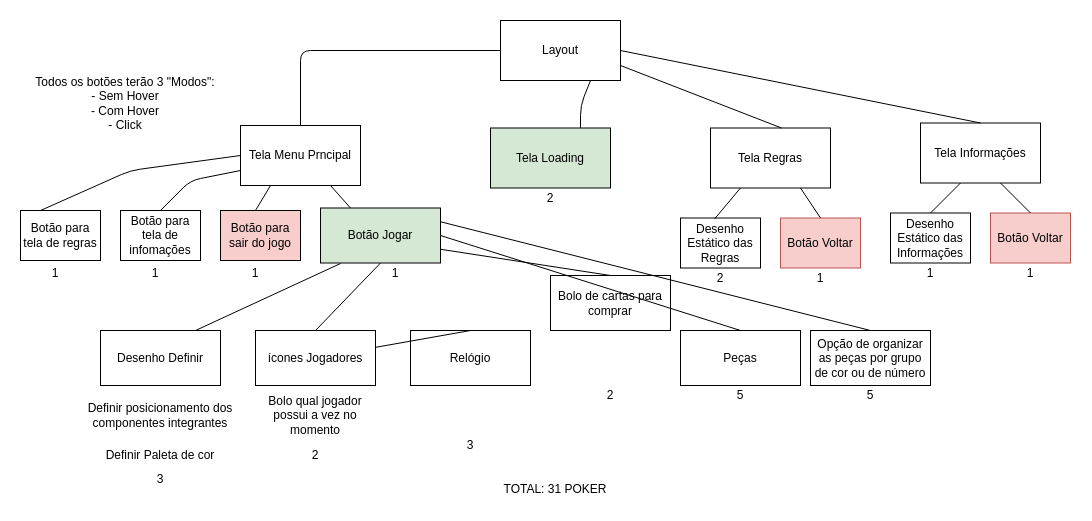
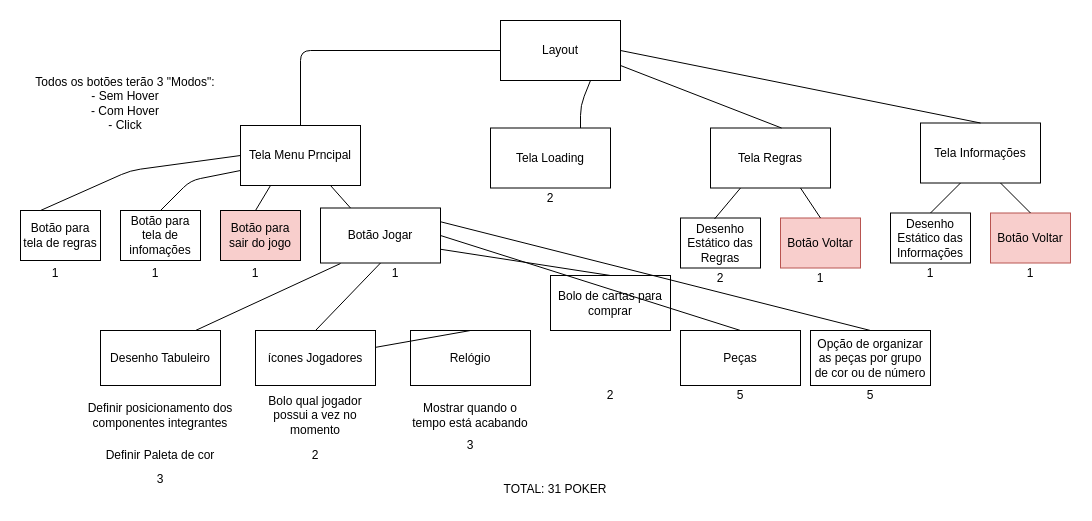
node "Tela Loading": fillcolor #d5e8d4 -> #ffffff
node "Botão Jogar": fillcolor #d5e8d4 -> #ffffff
node "Desenho Definir": label "Desenho Definir" -> "Desenho Tabuleiro"
node "Mostrar quando o tempo está acabando": added
